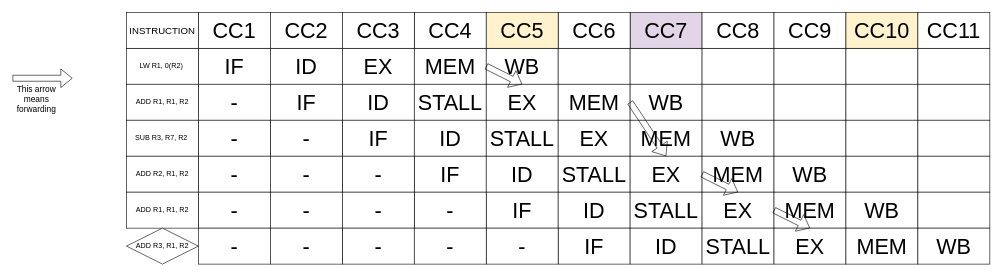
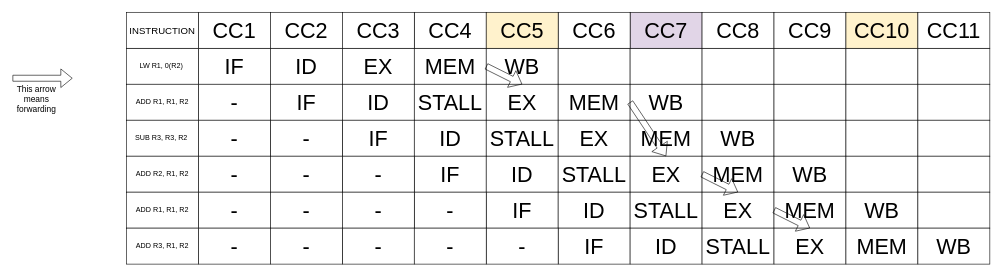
node "SUB R3, R7, R2": label "SUB R3, R7, R2" -> "SUB R3, R3, R2"
node "ADD R3, R1, R2": shape diamond -> rectangle
